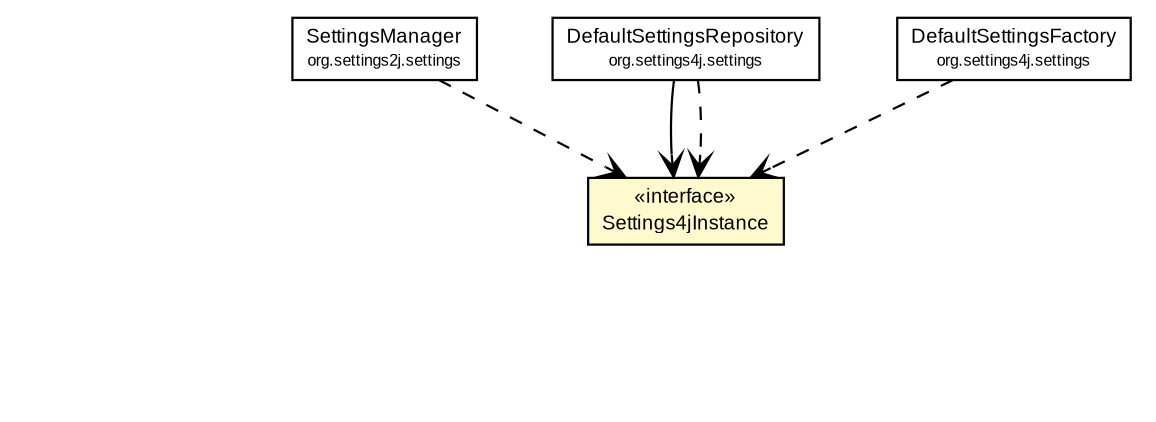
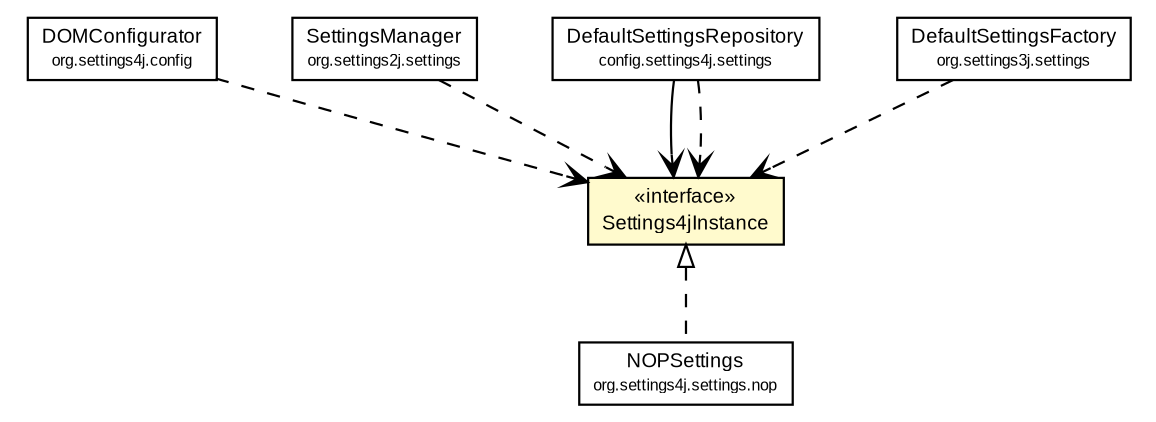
node "DOMConfigurator": added
node "DefaultSettingsRepository": text "org.settings4j.settings" -> "config.settings4j.settings"
node "DefaultSettingsFactory": text "org.settings4j.settings" -> "org.settings3j.settings"
node "NOPSettings": added
